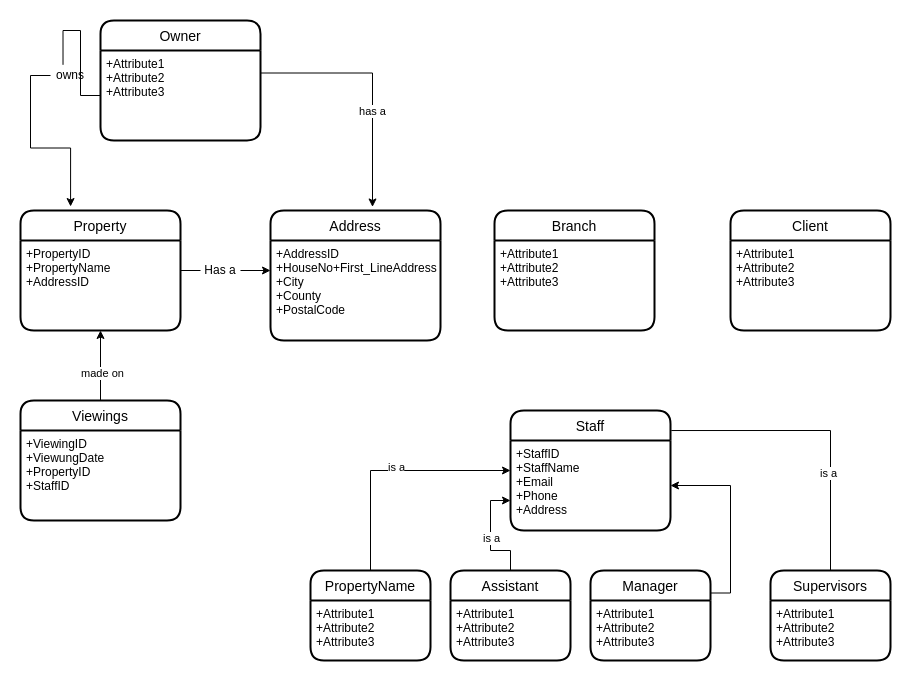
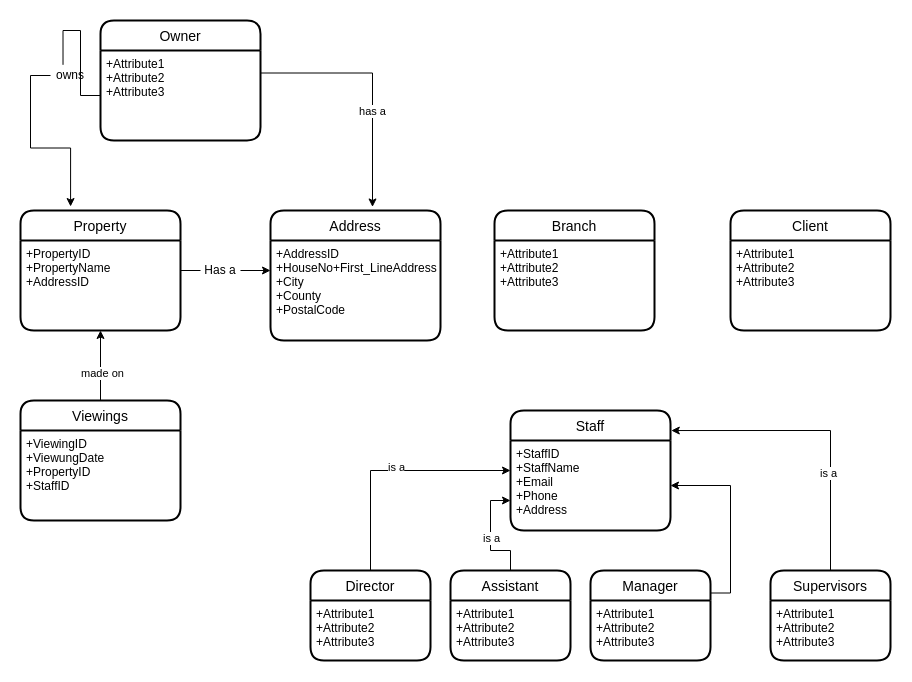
edge "Staff" -- "Supervisors": arrowhead none -> classic
node "PropertyName": label "PropertyName" -> "Director"
